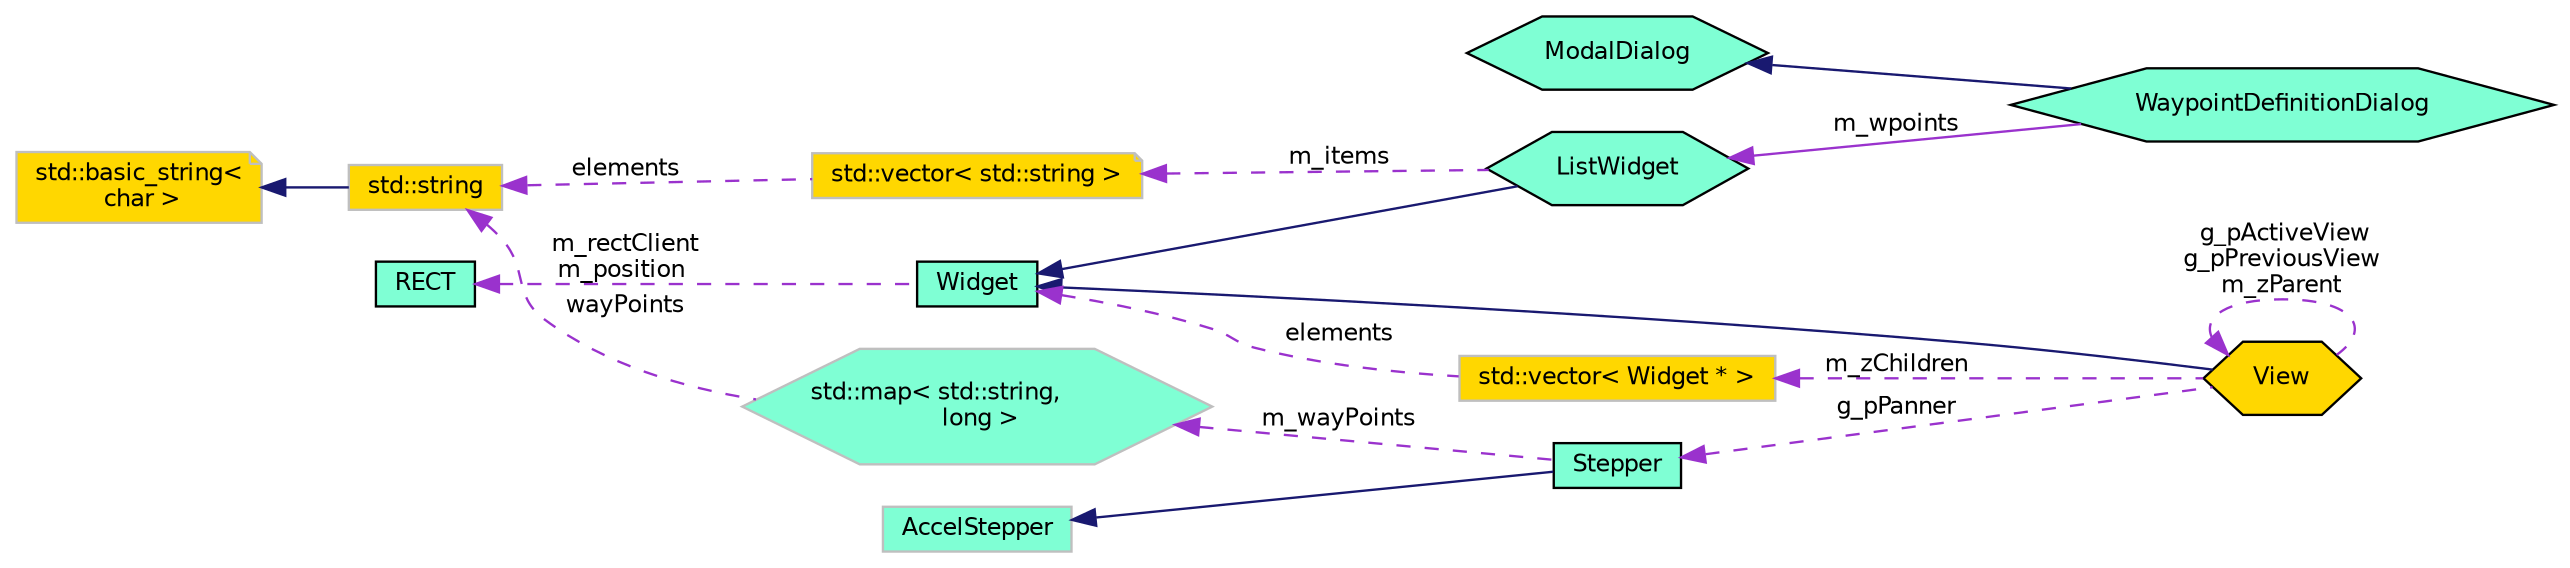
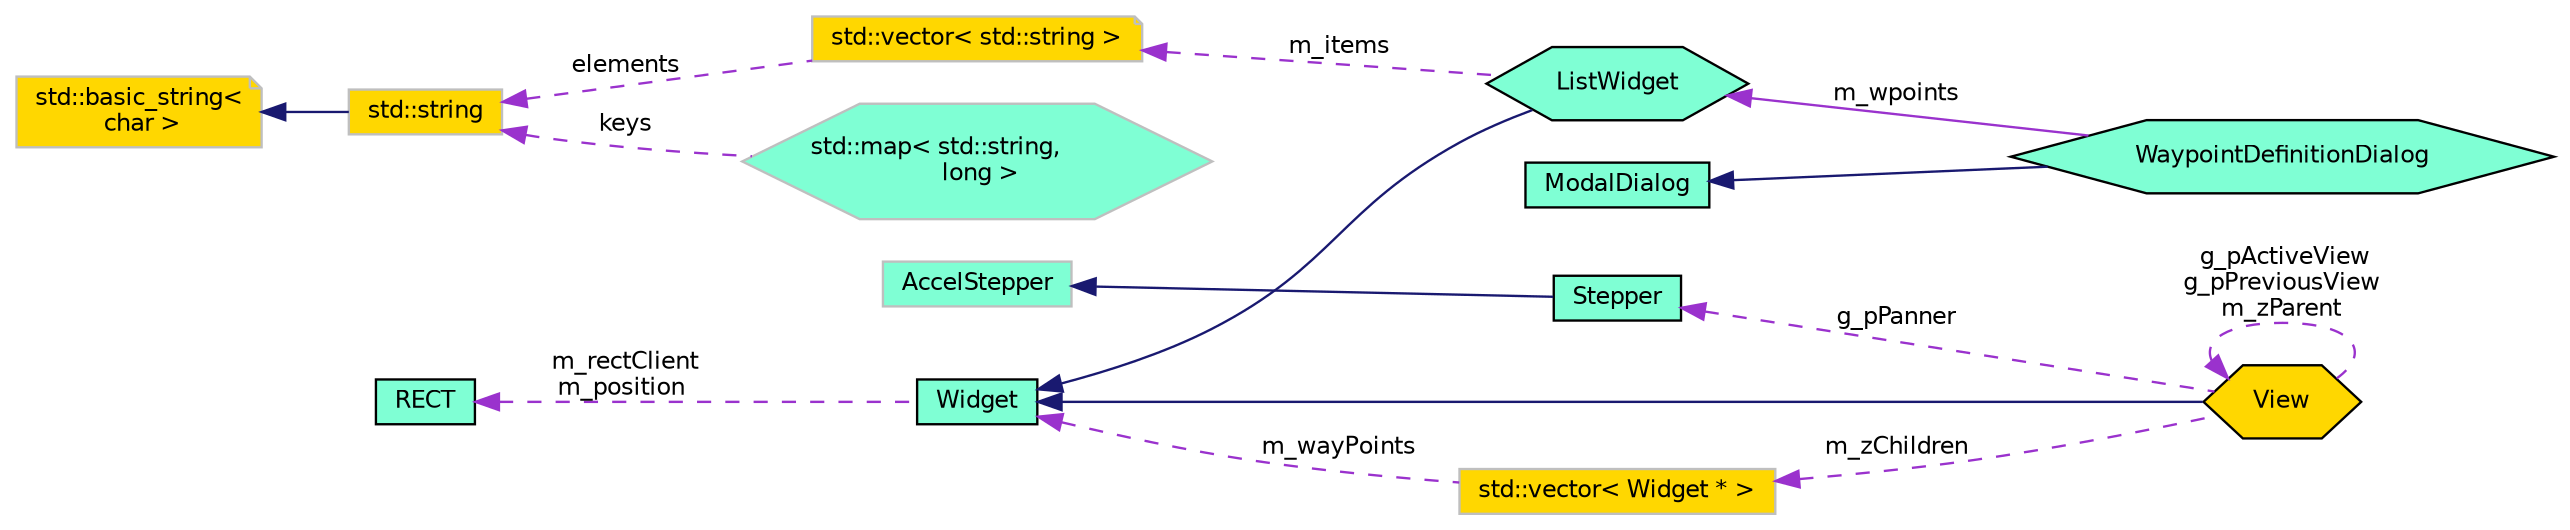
node "ModalDialog": shape hexagon -> box
edge "std::map< std::string, long >" -> "std::string": label " wayPoints" -> " keys"
edge "std::vector< Widget * >" -> "Widget": label " elements" -> " m_wayPoints"
edge "Stepper" -> "std::map< std::string, long >": removed, label "m_wayPoints"
